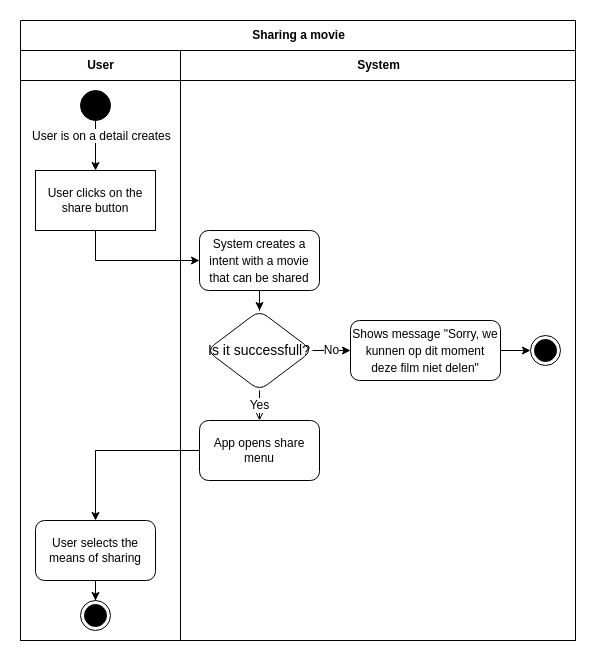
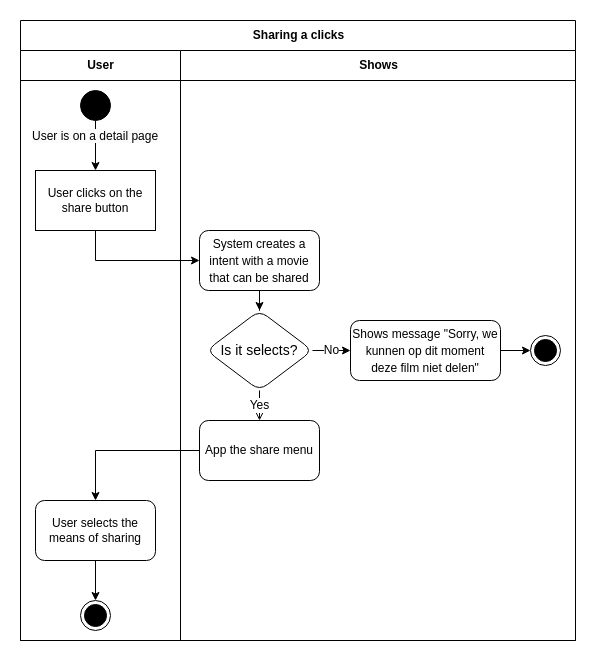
node "Sharing a movie": label "Sharing a movie" -> "Sharing a clicks"
node "System": label "System" -> "Shows"
node "User is on a detail creates": label "User is on a detail creates" -> "User is on a detail page"
node "Is it successfull?": label "Is it successfull?" -> "Is it selects?"
node "App opens share menu": label "App opens share menu" -> "App the share menu"
node "User selects the means of sharing": moved (96, 551) -> (96, 531)
